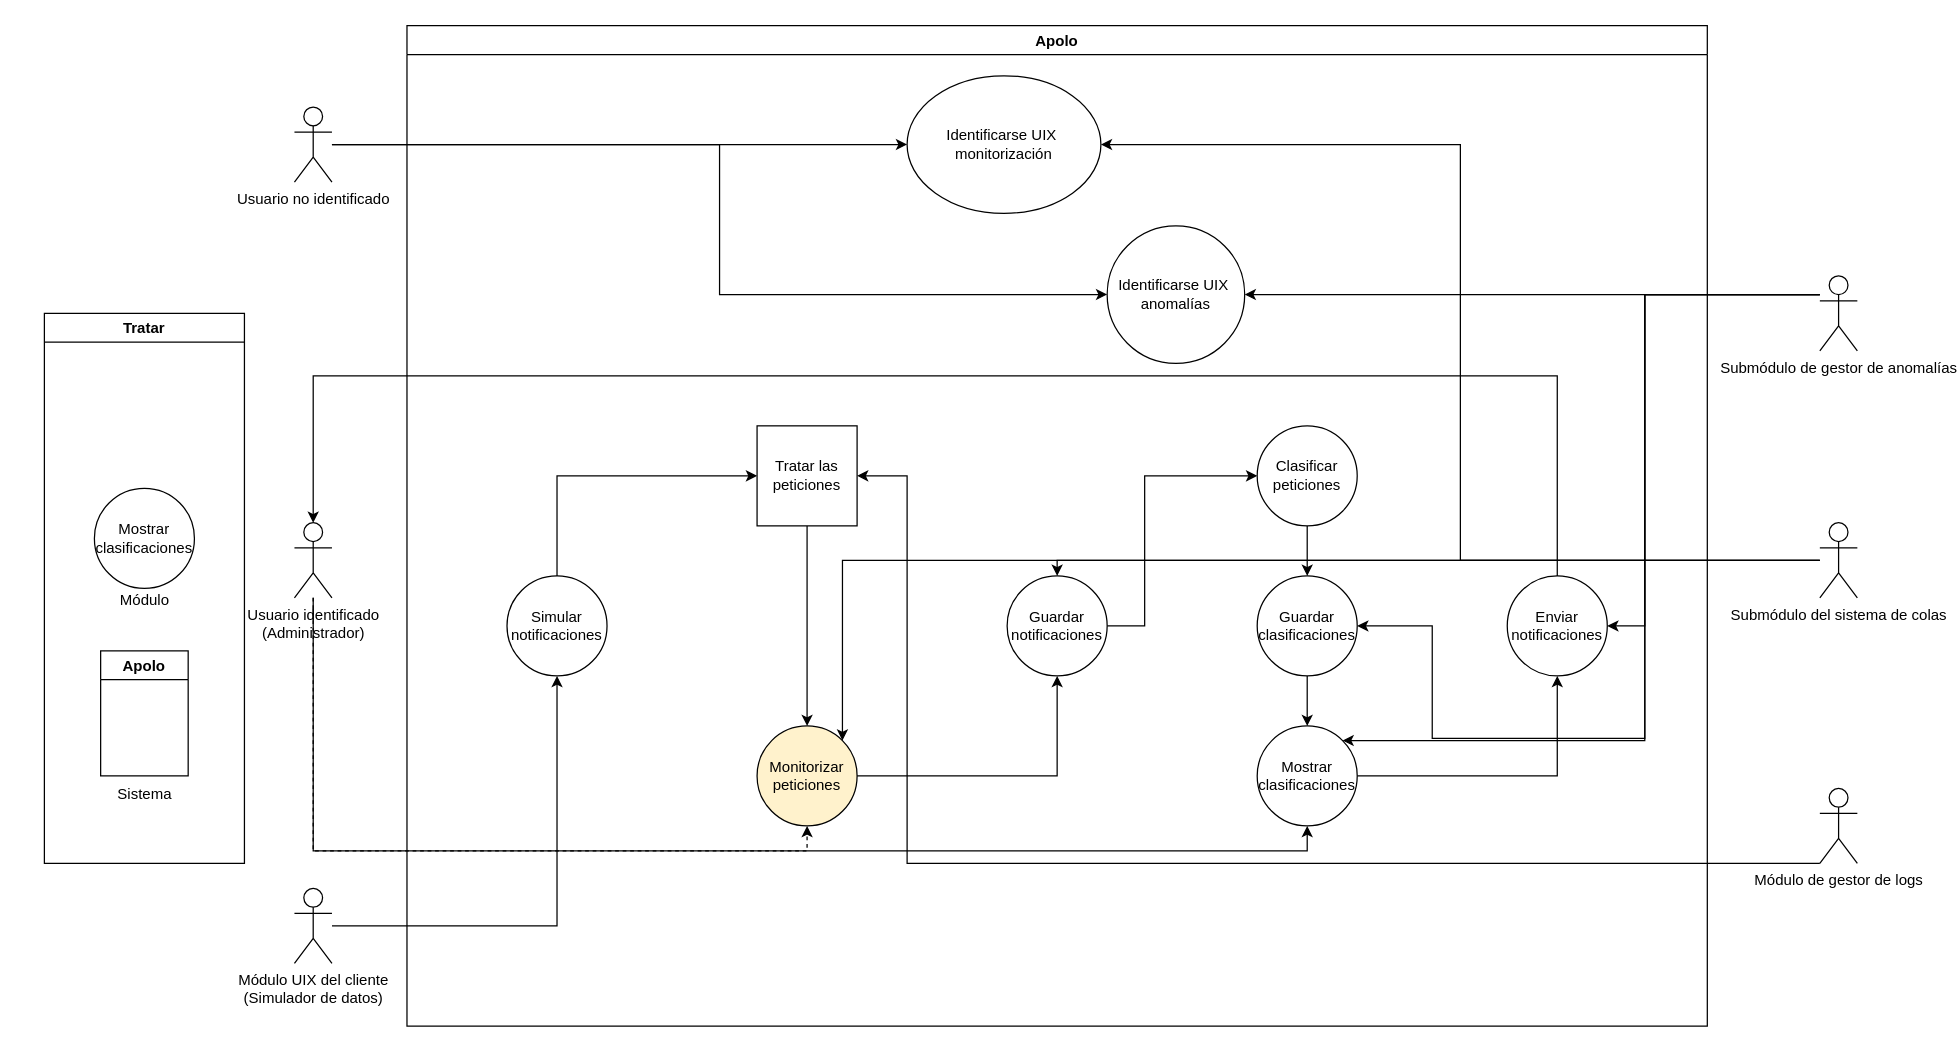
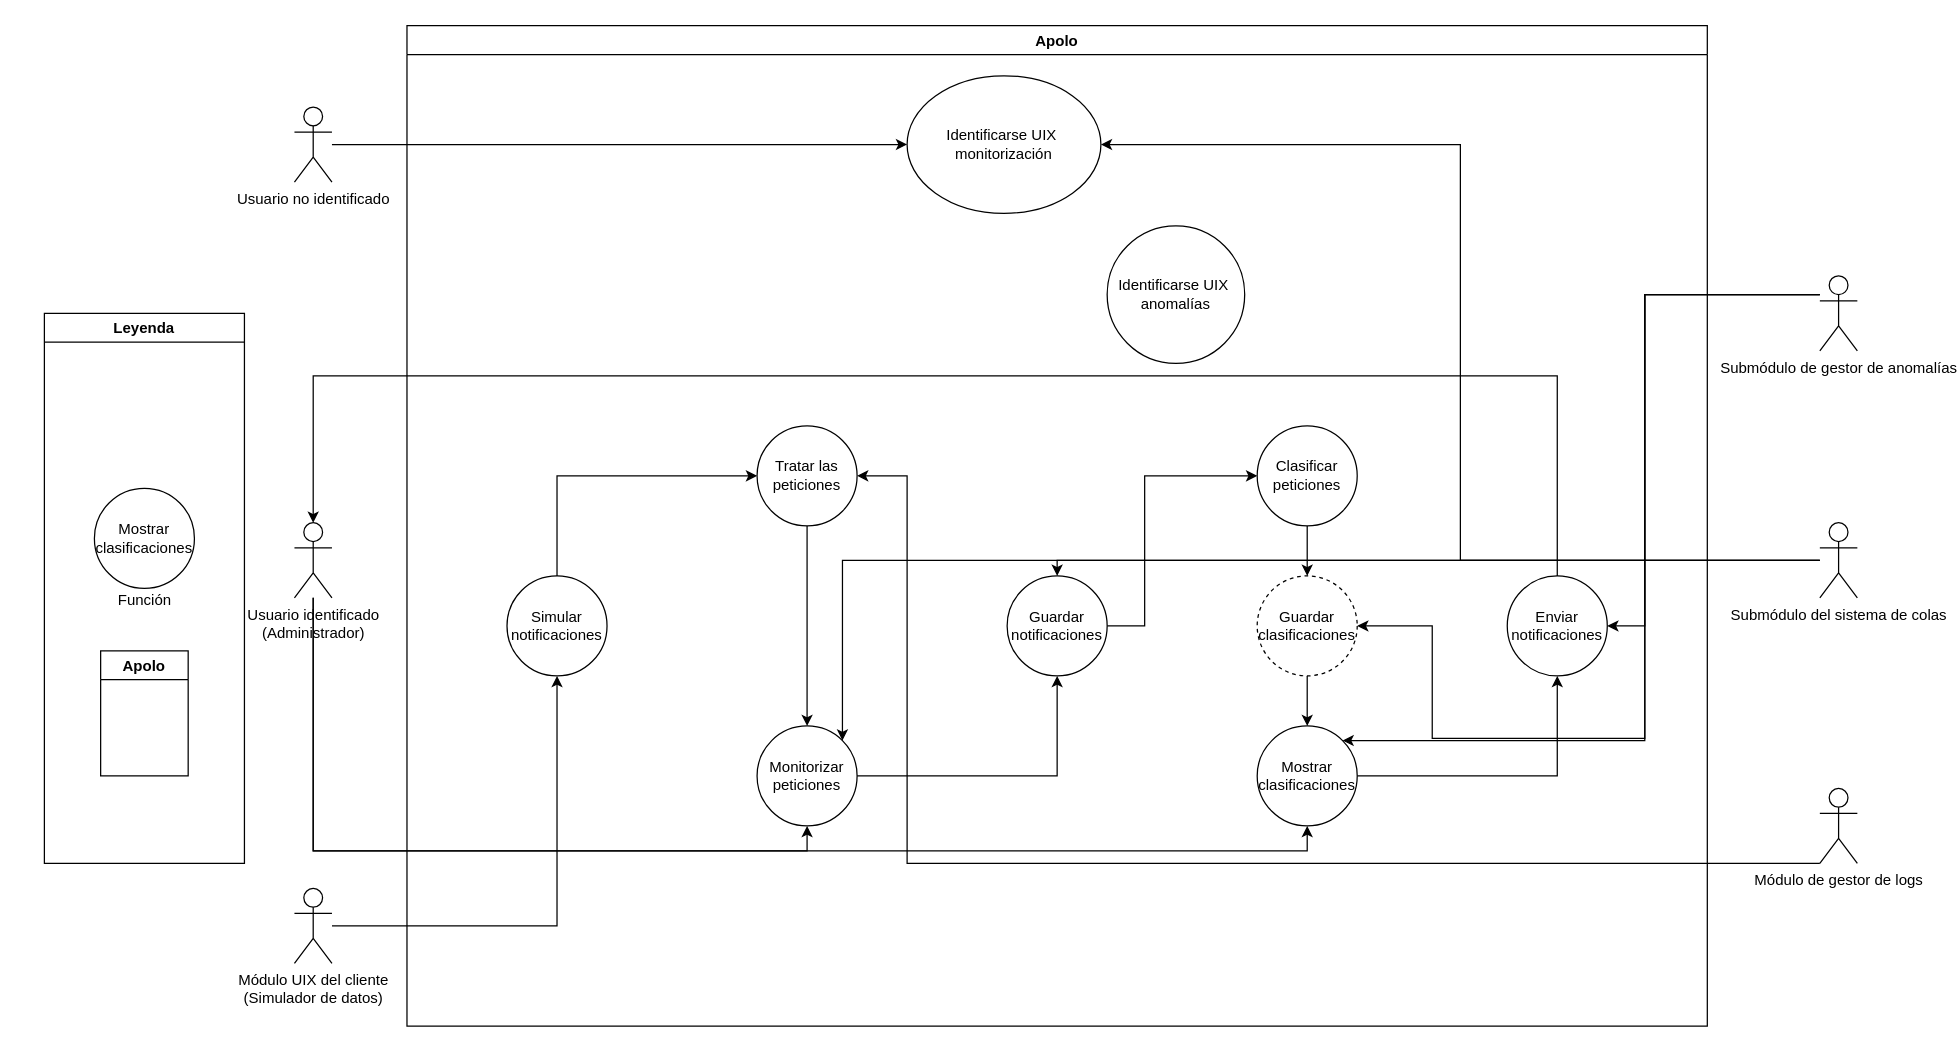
edge "Usuario no identificado" -> "Identificarse UIX anomalías": removed
edge "Submódulo de gestor de anomalías" -> "Identificarse UIX anomalías": removed
node "Tratar": label "Tratar" -> "Leyenda"
node "Tratar las peticiones": shape rectangle -> ellipse
node "Módulo": label "Módulo" -> "Función"
node "Guardar clasificaciones": style solid -> dashed
node "Monitorizar peticiones": fillcolor #fff2cc -> #ffffff
node "Sistema": removed
edge "Usuario identificado (Administrador)" -> "Monitorizar peticiones": style dashed -> solid
